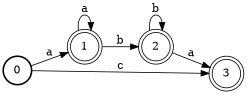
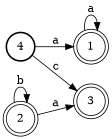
edge "1" -> "2": removed, label "b"
node "0": label "0" -> "4"
